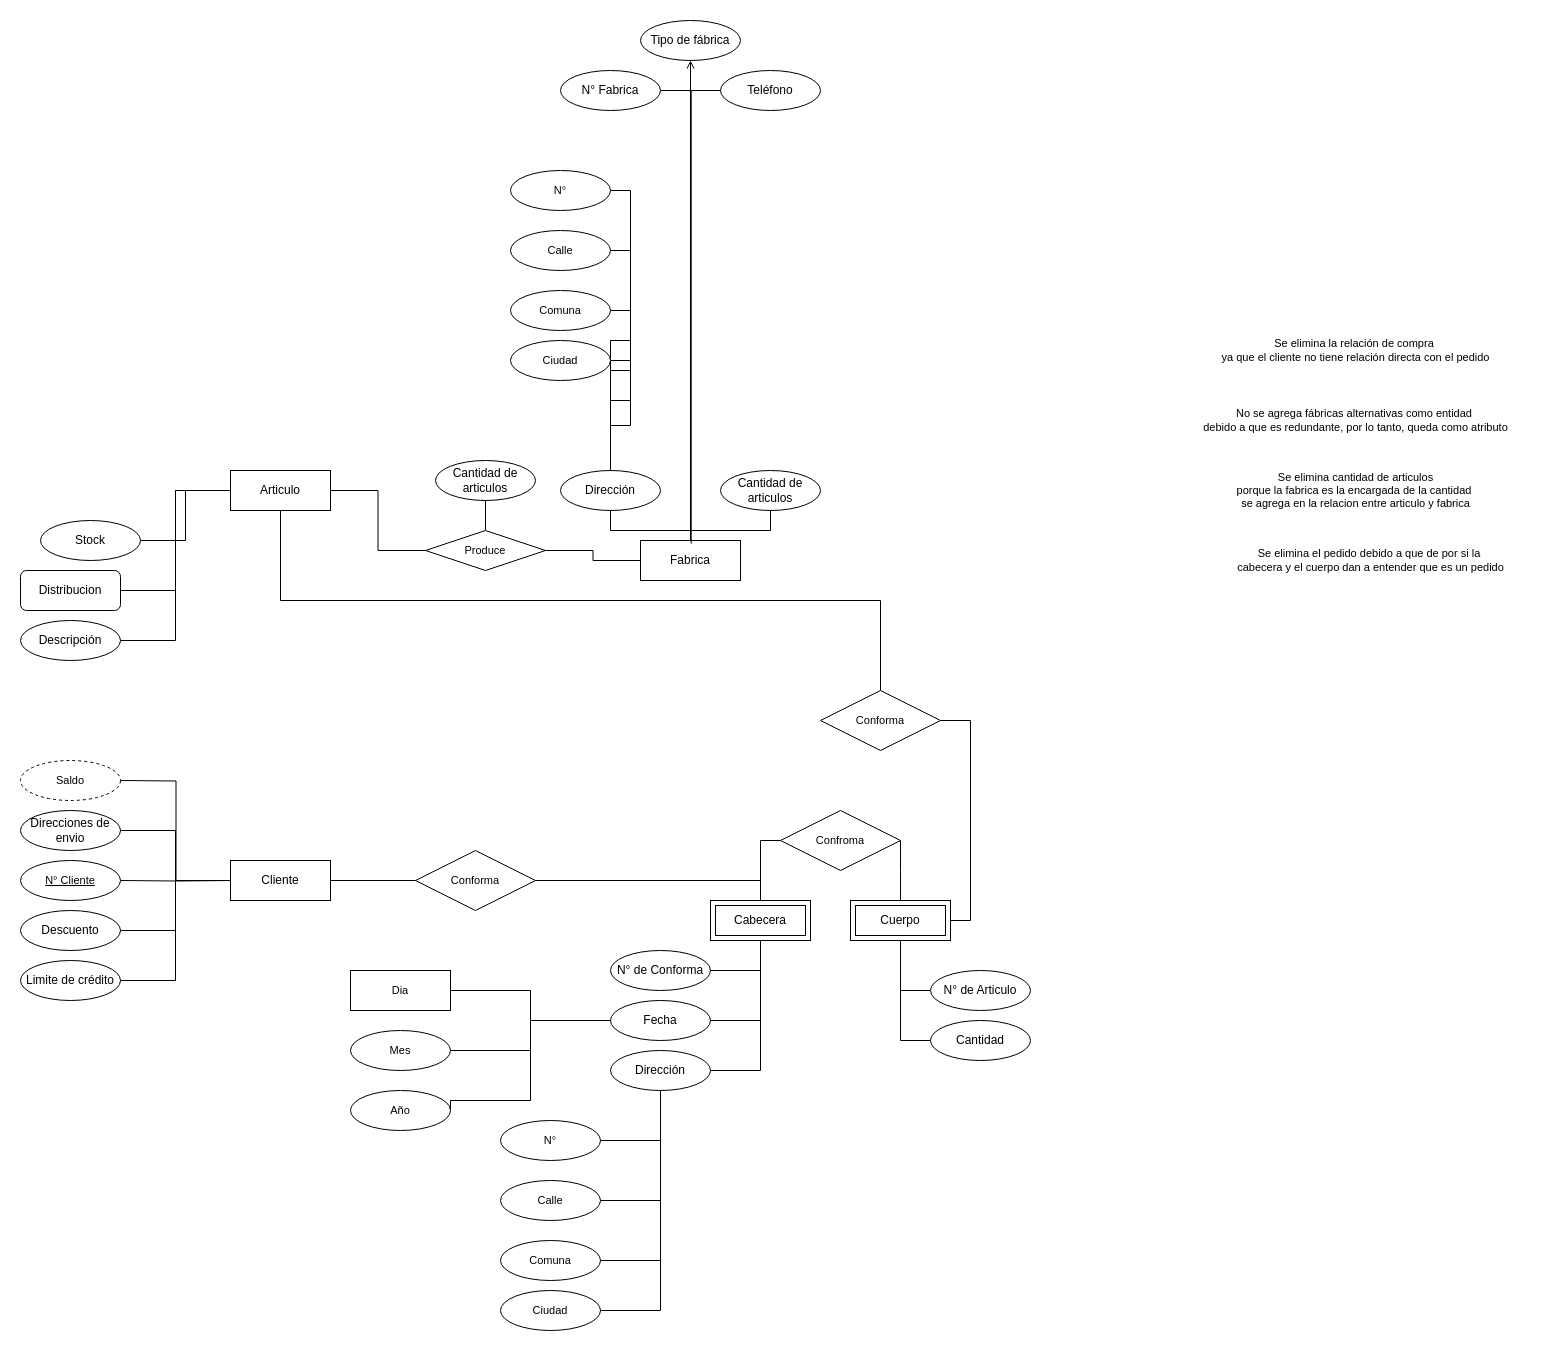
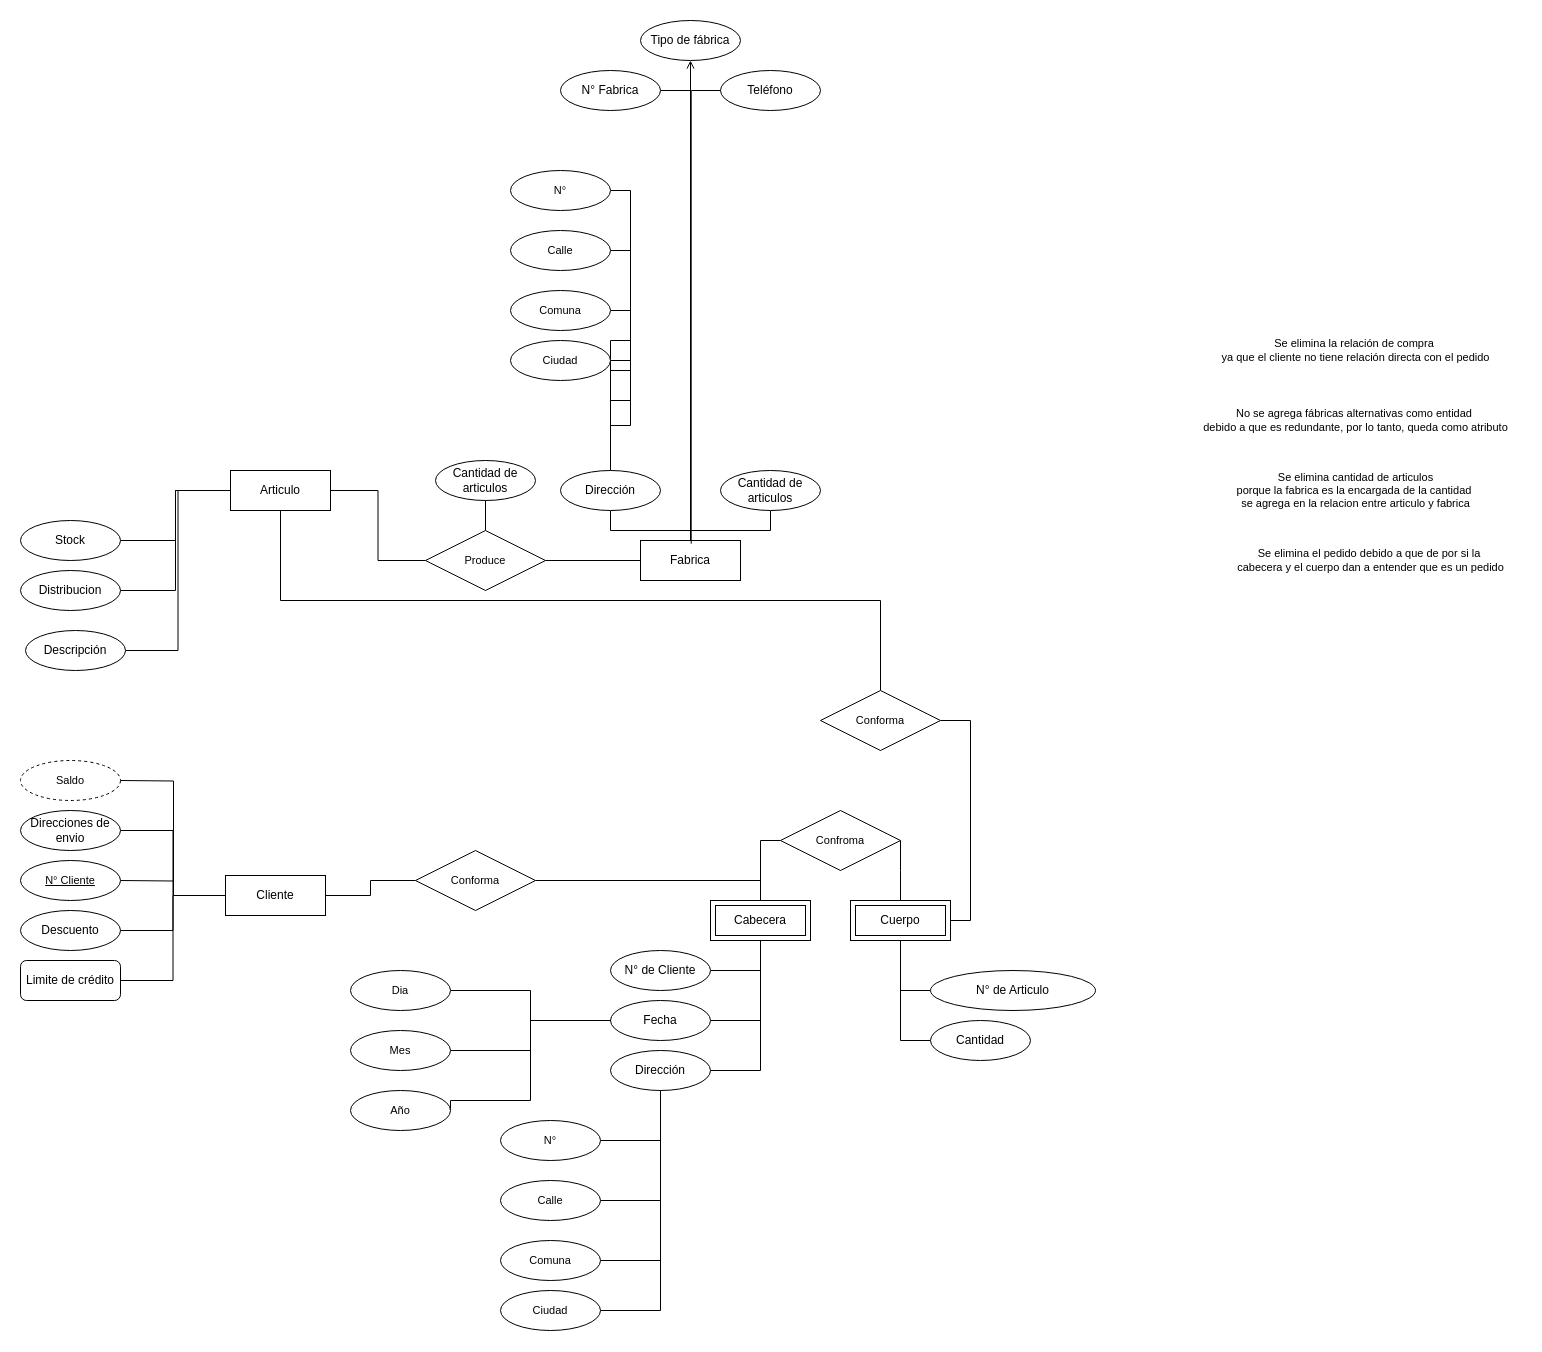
node "Stock": moved (91, 541) -> (71, 541)
node "Produce": size 120x40 -> 120x60
node "Distribucion": shape rounded rectangle -> ellipse
node "Descripción": moved (71, 641) -> (76, 651)
node "Cliente": moved (281, 881) -> (276, 896)
node "N° de Conforma": label "N° de Conforma" -> "N° de Cliente"
node "Limite de crédito": shape ellipse -> rounded rectangle
node "Dia": shape rectangle -> ellipse
node "N° de Articulo": size 100x40 -> 165x40
